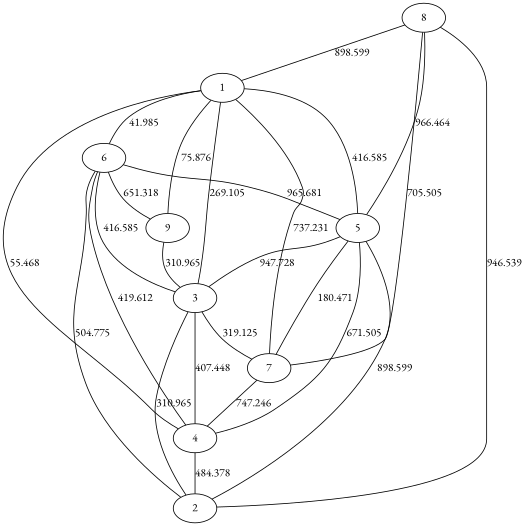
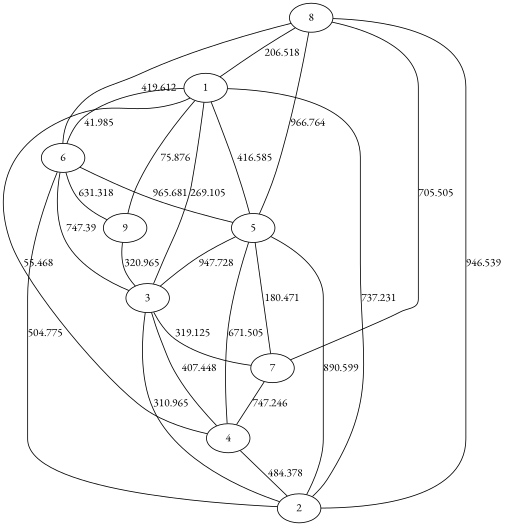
edge "8" -- "1": label "898.599" -> "206.518"
edge "8" -- "5": label "966.464" -> "966.764"
edge "6" -- "9": label "651.318" -> "631.318"
edge "1" -- "7": now "1" -- "2"
edge "6" -- "3": label "416.585" -> "747.39"
edge "9" -- "3": label "310.965" -> "320.965"
edge "6" -- "4": now "6" -- "8"
edge "5" -- "2": label "898.599" -> "890.599"
